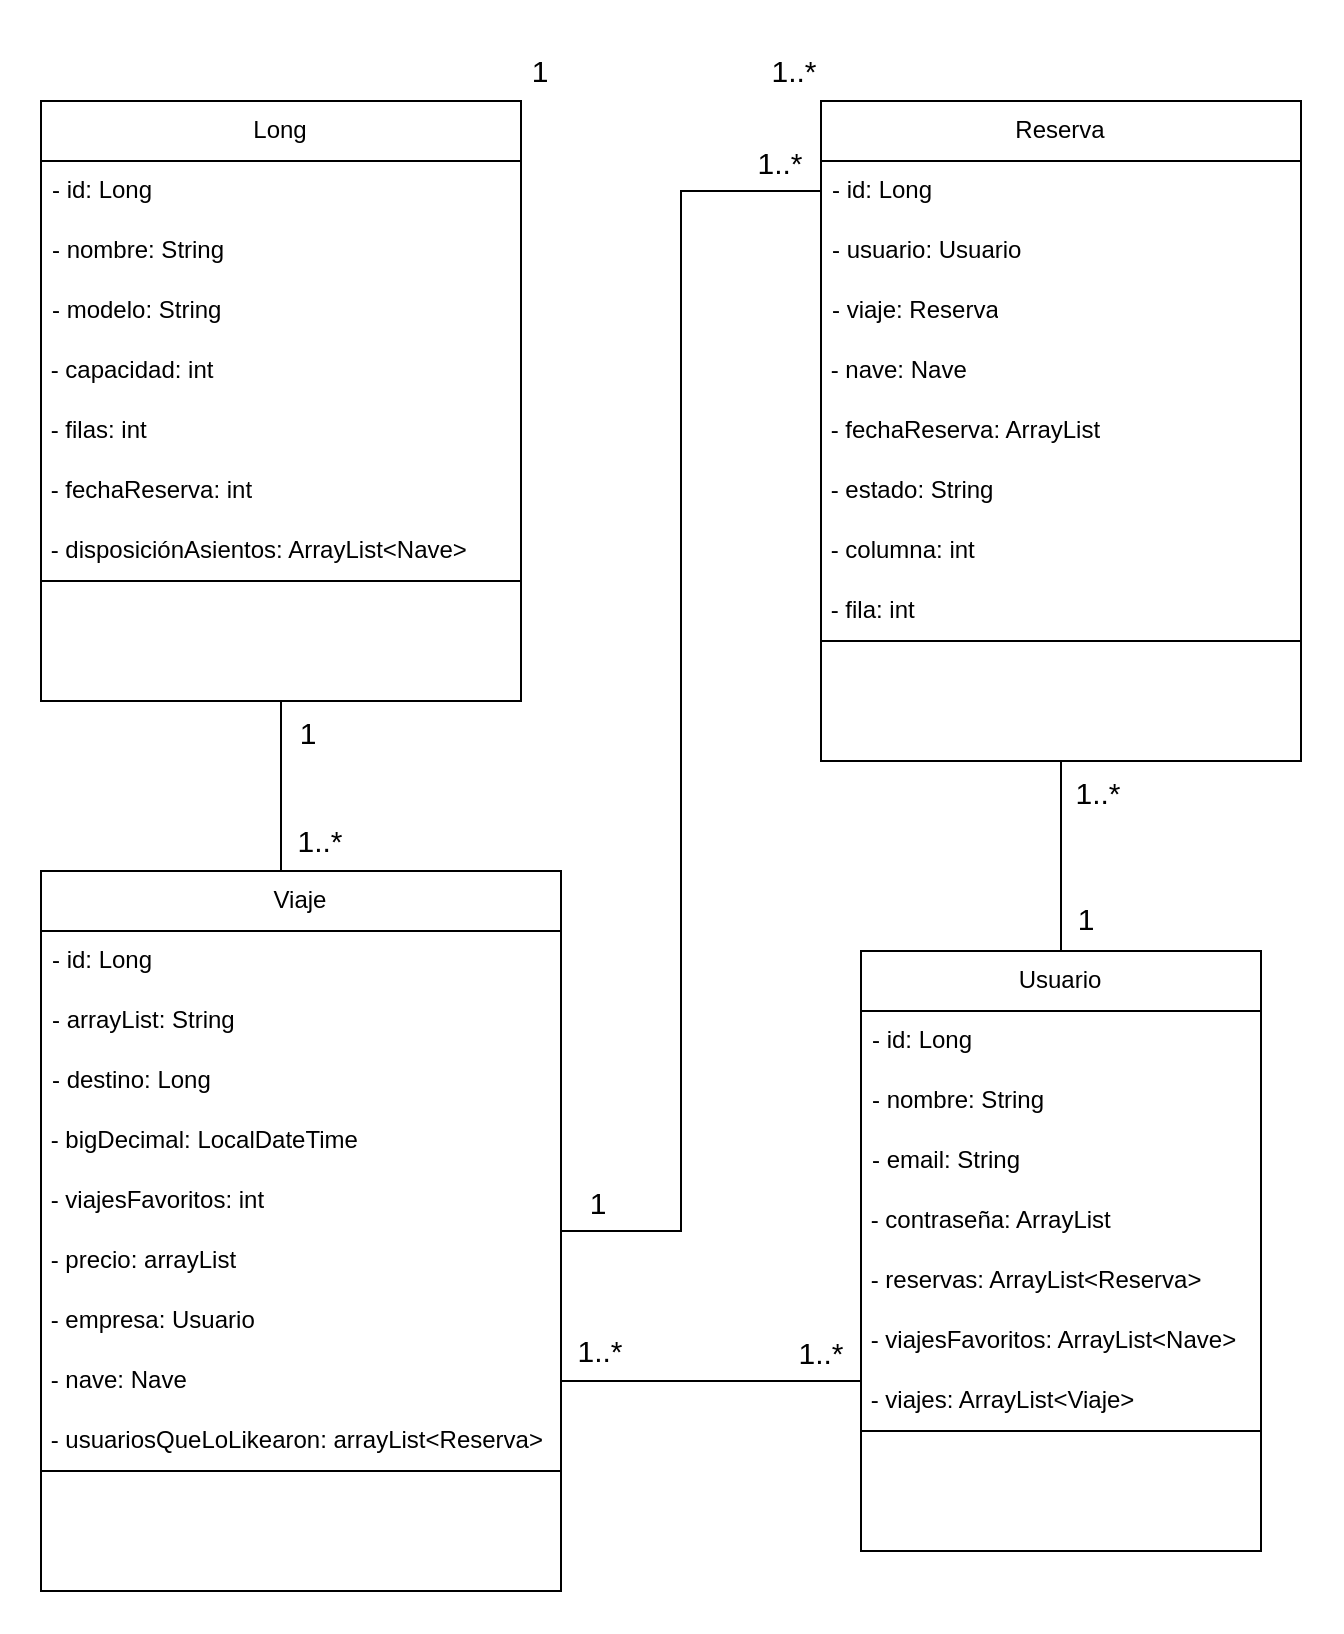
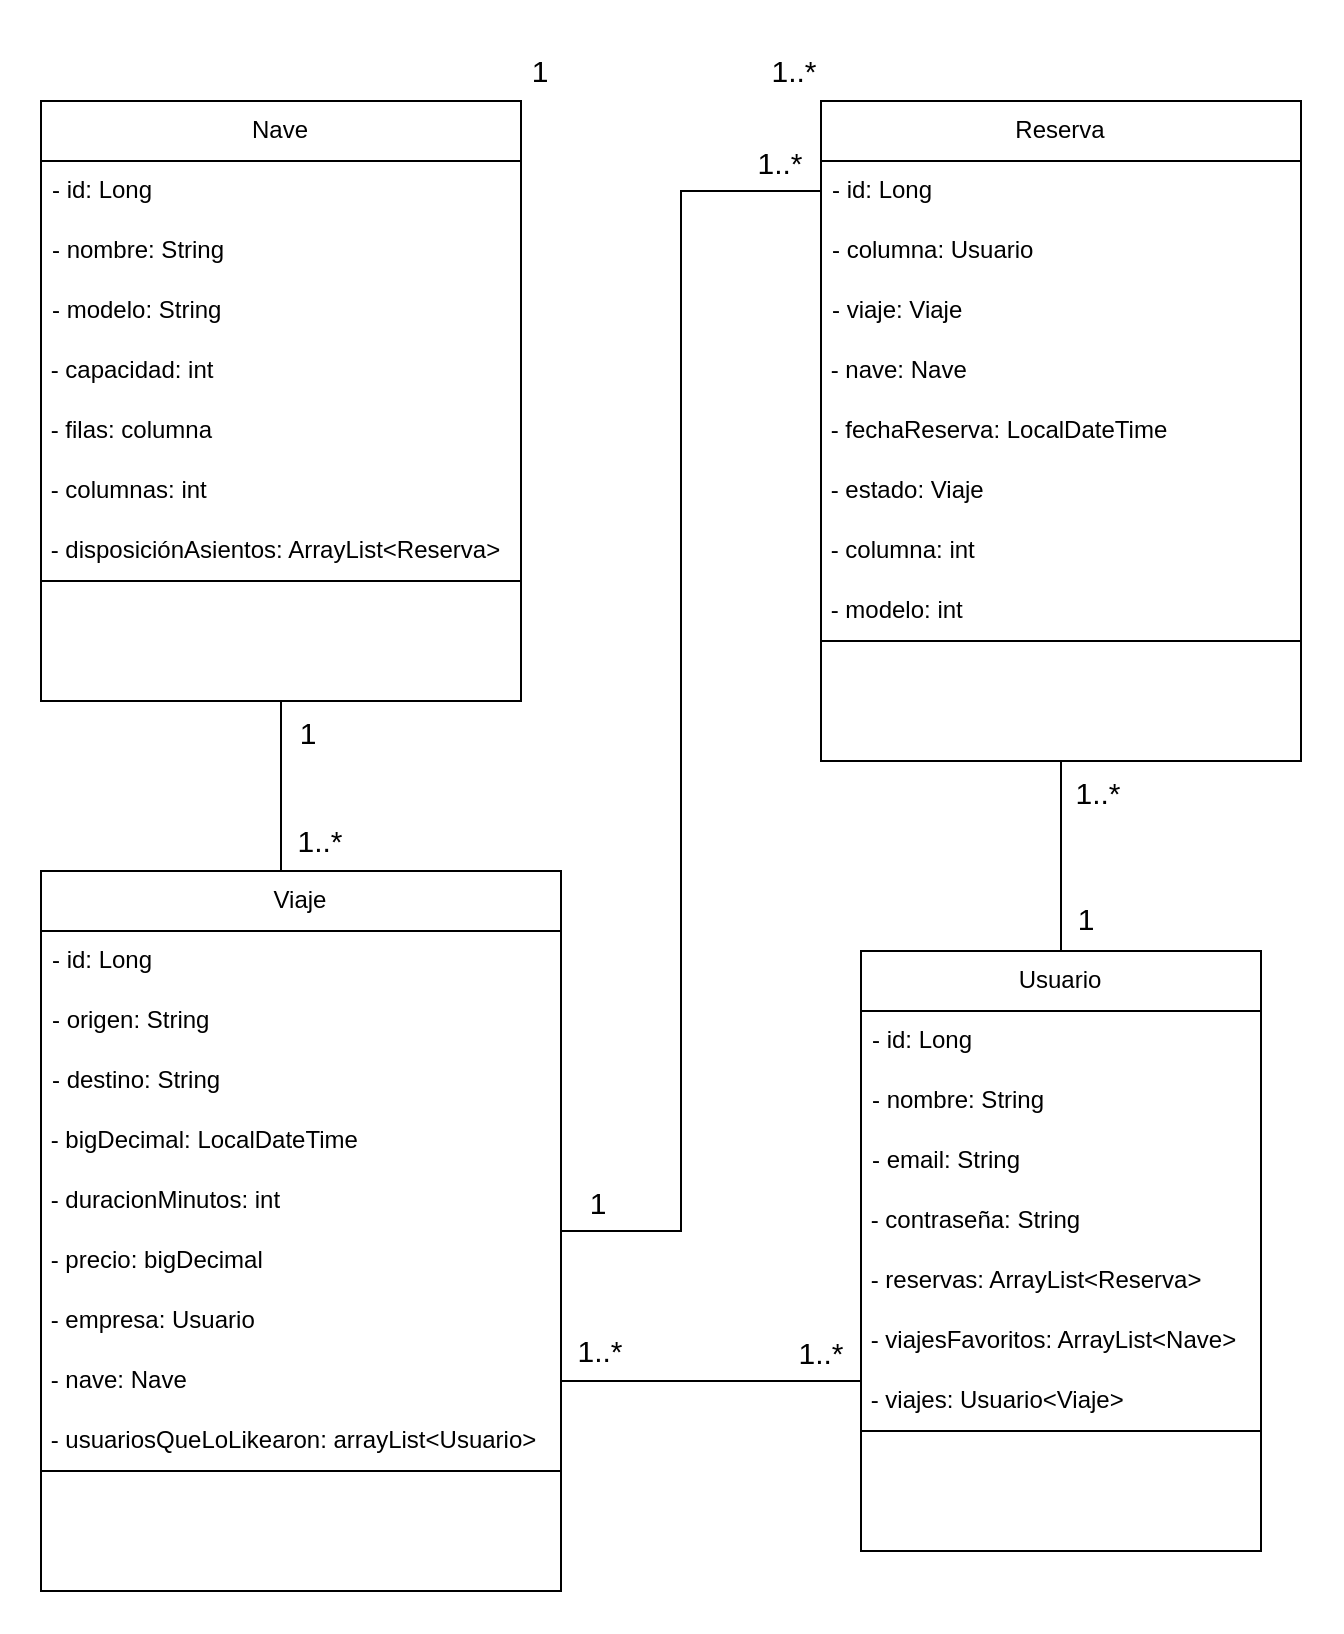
node "Long": label "Long" -> "Nave"
node "- usuario: Usuario": label "- usuario: Usuario" -> "- columna: Usuario"
node "- viaje: Reserva": label "- viaje: Reserva" -> "- viaje: Viaje"
node "- filas: int": label "- filas: int" -> "- filas: columna"
node "- fechaReserva: ArrayList": label "- fechaReserva: ArrayList" -> "- fechaReserva: LocalDateTime"
node "- fechaReserva: int": label "- fechaReserva: int" -> "- columnas: int"
node "- estado: String": label "- estado: String" -> "- estado: Viaje"
node "- disposiciónAsientos: ArrayList<Nave>": label "- disposiciónAsientos: ArrayList<Nave>" -> "- disposiciónAsientos: ArrayList<Reserva>"
node "- fila: int": label "- fila: int" -> "- modelo: int"
node "- arrayList: String": label "- arrayList: String" -> "- origen: String"
node "- destino: Long": label "- destino: Long" -> "- destino: String"
node "- viajesFavoritos: int": label "- viajesFavoritos: int" -> "- duracionMinutos: int"
node "- contraseña: ArrayList": label "- contraseña: ArrayList" -> "- contraseña: String"
node "- precio: arrayList": label "- precio: arrayList" -> "- precio: bigDecimal"
node "- viajes: ArrayList<Viaje>": label "- viajes: ArrayList<Viaje>" -> "- viajes: Usuario<Viaje>"
node "- usuariosQueLoLikearon: arrayList<Reserva>": label "- usuariosQueLoLikearon: arrayList<Reserva>" -> "- usuariosQueLoLikearon: arrayList<Usuario>"
